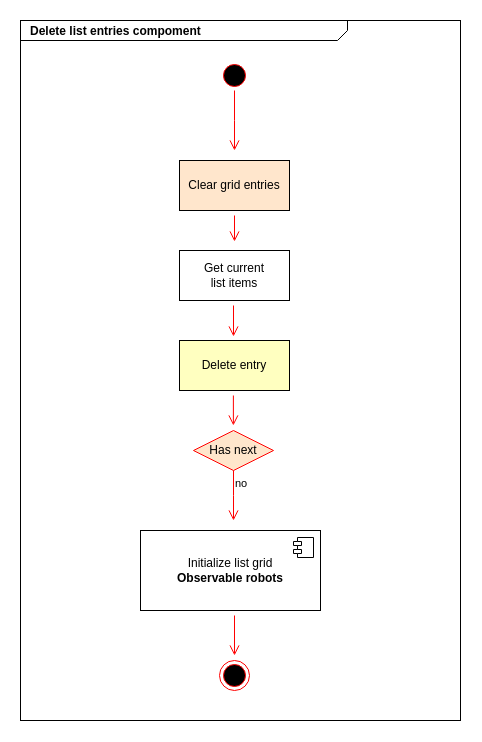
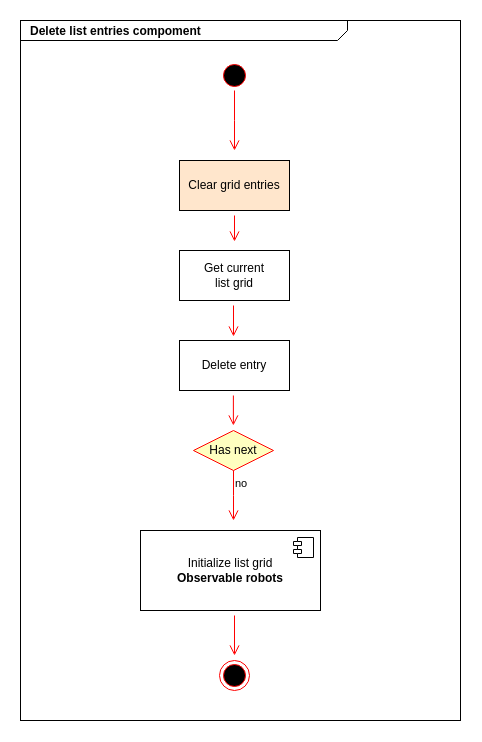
node "Get current list items": label "Get current list items" -> "Get current list grid"
node "Delete entry": fillcolor #ffffc0 -> #ffffff
node "Has next": fillcolor #ffe6cc -> #ffffc0
